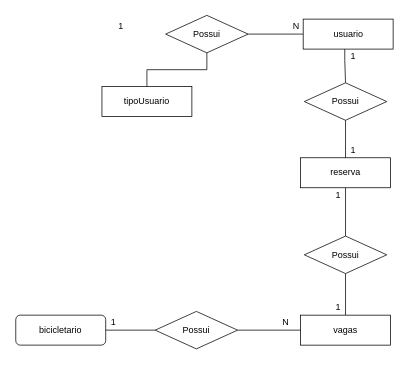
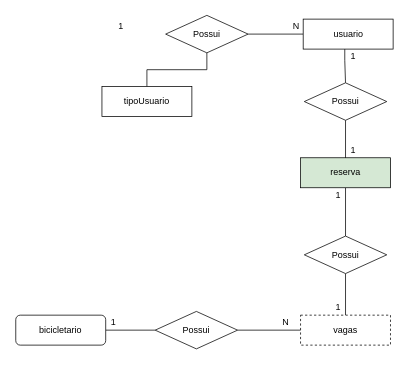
node "reserva": fillcolor #ffffff -> #d5e8d4
node "vagas": style solid -> dashed
